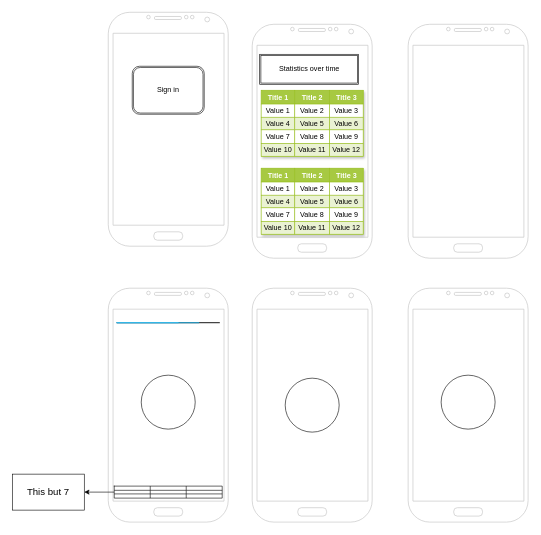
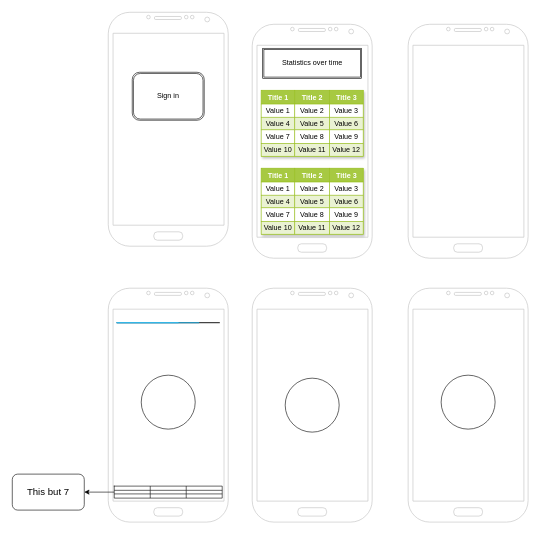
node "Statistics over time": moved (309, 69) -> (312, 63)
node "Sign in": moved (168, 90) -> (168, 96)
node "This but 7": shape rectangle -> rounded rectangle
